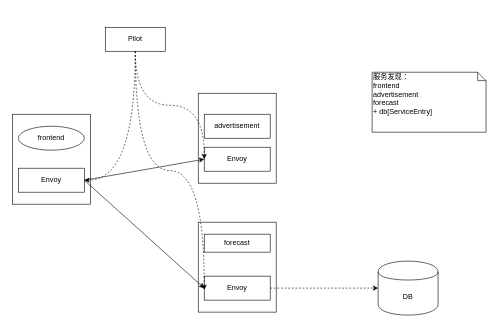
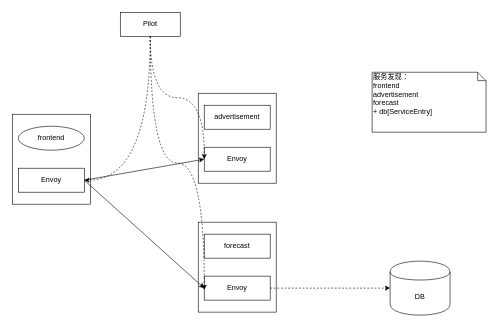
node "Pilot": moved (135, 39) -> (150, 24)
node "advertisement": moved (237, 126) -> (237, 117)
node "forecast": size 66x18 -> 66x24
node "DB": moved (408, 288) -> (420, 288)
